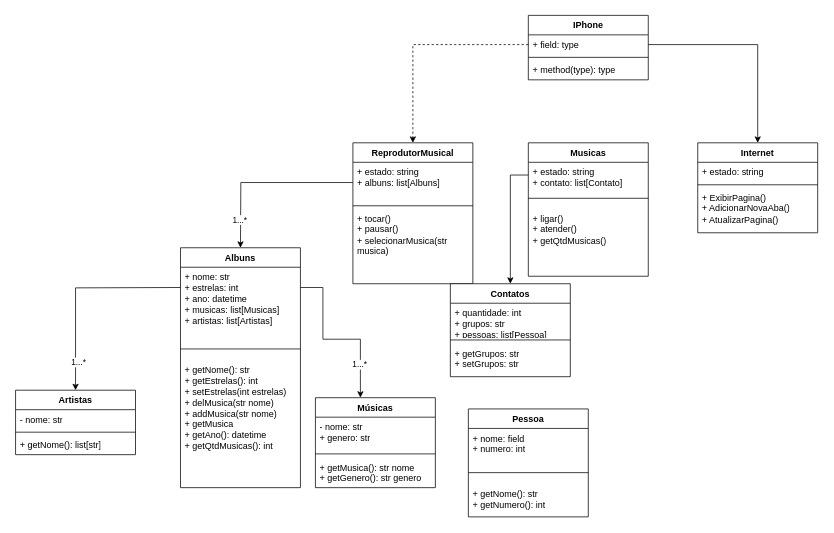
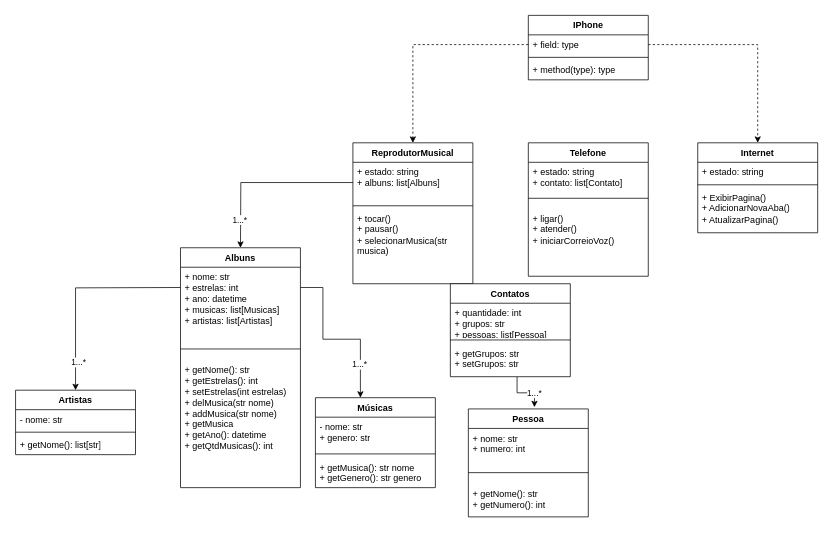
edge "+ field: type" -> "Internet": style solid -> dashed
node "Musicas": label "Musicas" -> "Telefone"
edge "+ estado: string + contato: list[Contato]" -> "Contatos": removed
node "+ ligar() + atender() + getQtdMusicas()": label "+ ligar() + atender() + getQtdMusicas()" -> "+ ligar() + atender() + iniciarCorreioVoz()"
edge "+ getGrupos: str + setGrupos: str" -> "Pessoa": added, label "1...*"
node "+ nome: field + numero: int": label "+ nome: field + numero: int" -> "+ nome: str + numero: int"
